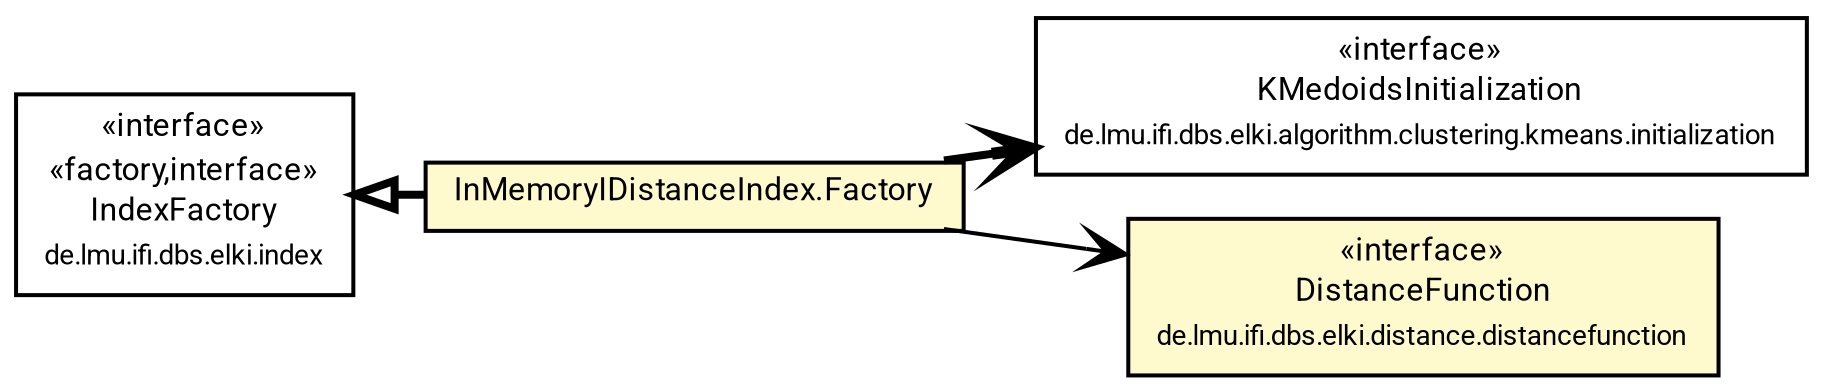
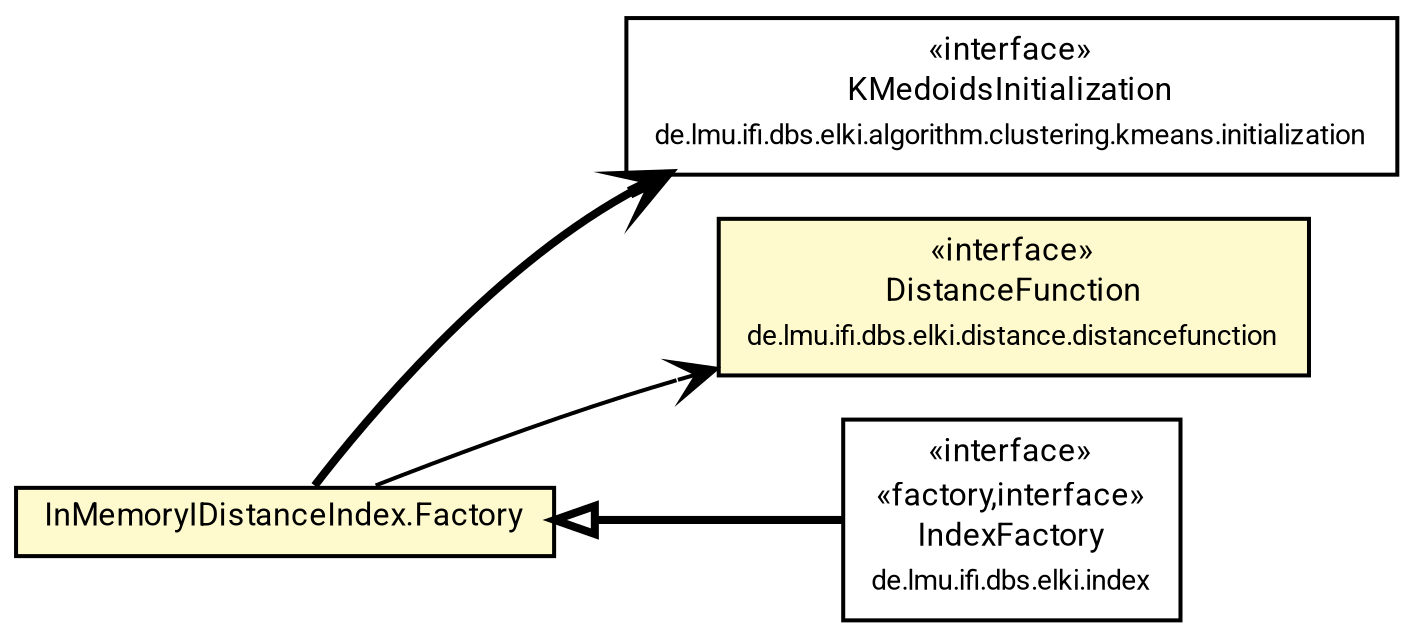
edge "InMemoryIDistanceIndex.Factory" -> "IndexFactory": reversed
